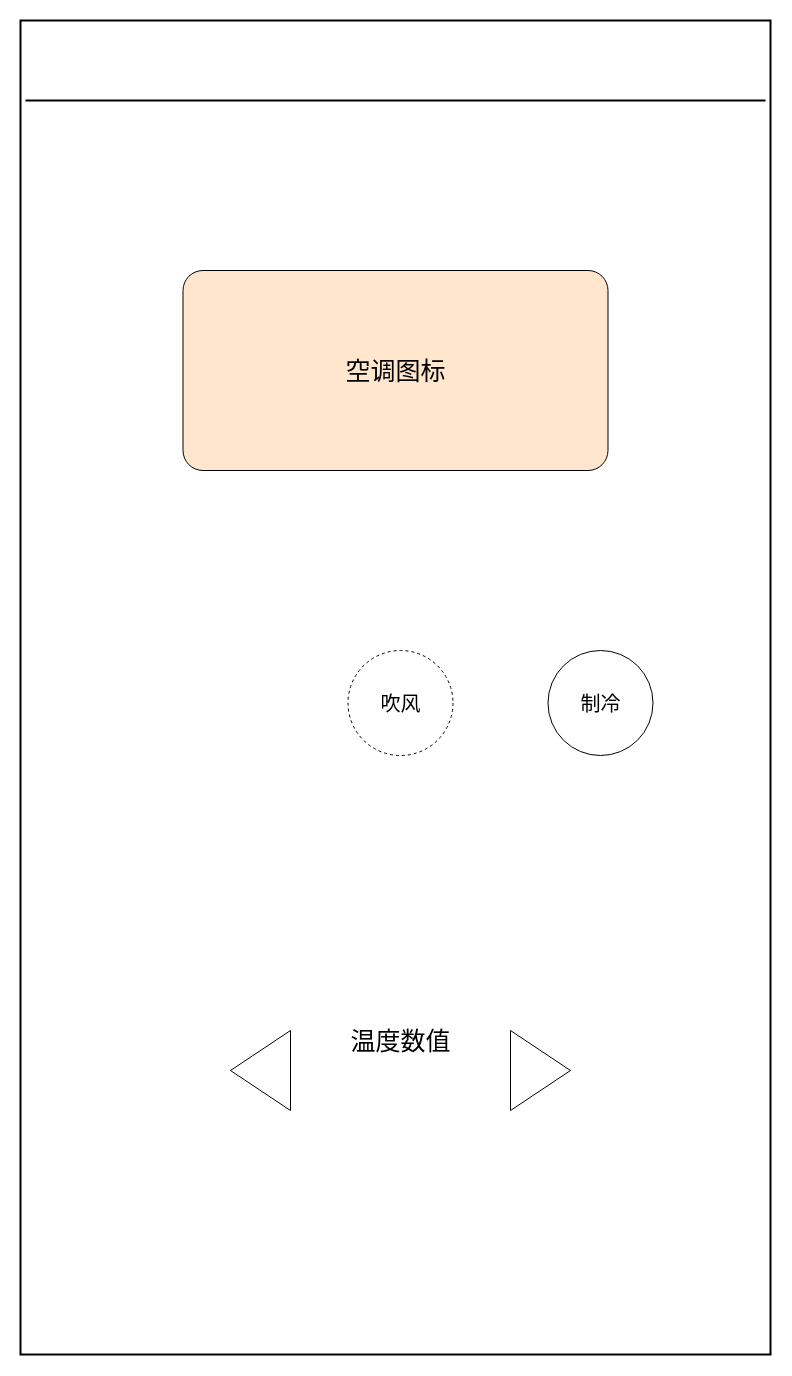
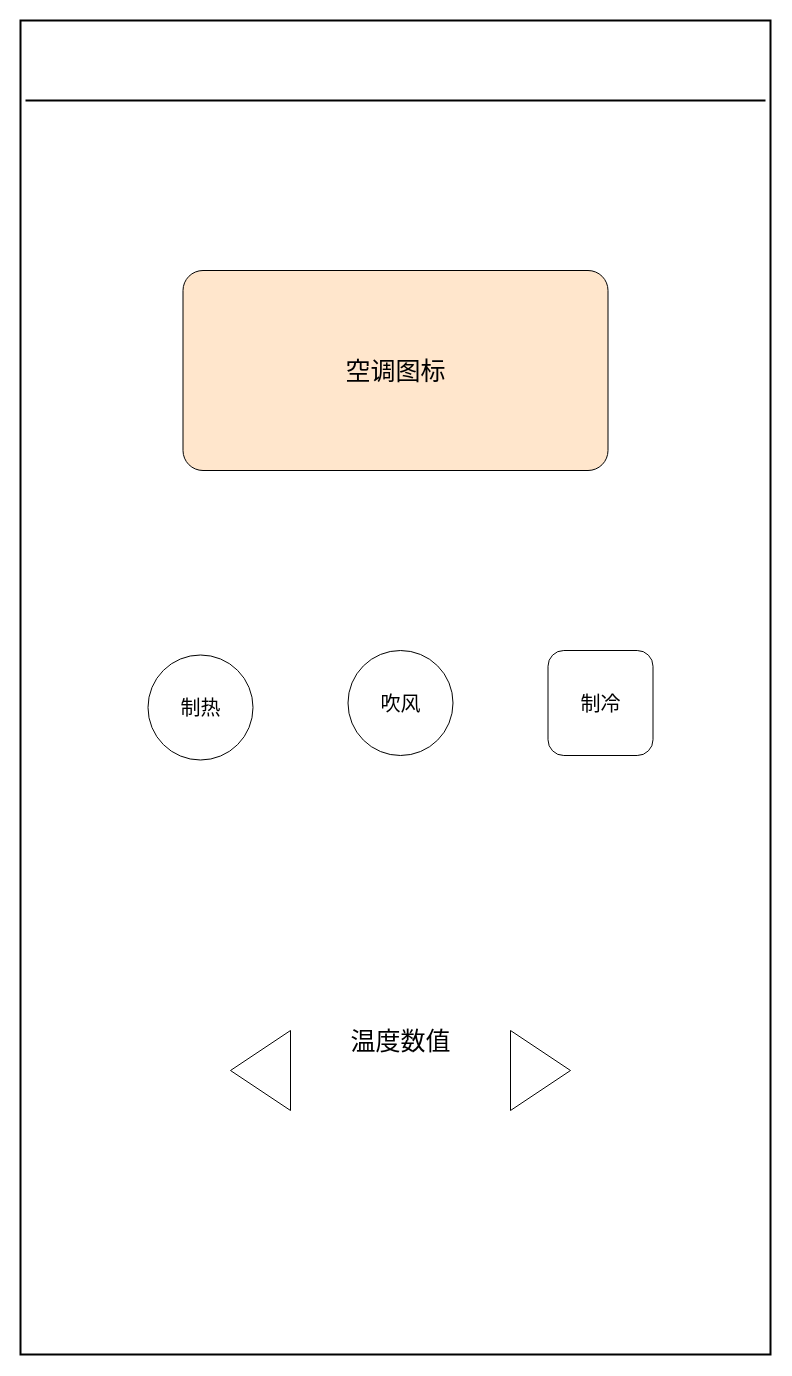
node "吹风": style dashed -> solid
node "制冷": shape ellipse -> rounded rectangle
node "制热": added
